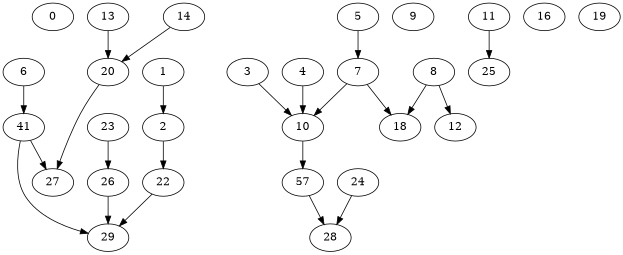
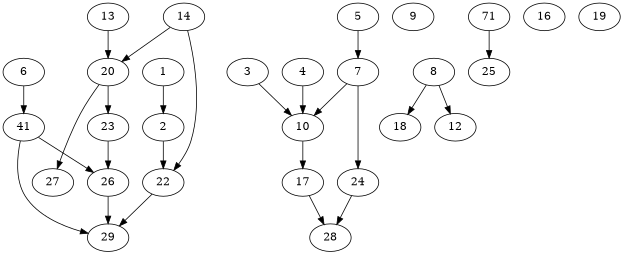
node "0": removed
node "11": label "11" -> "71"
edge "20" -> "23": added
edge "7" -> "18": now "7" -> "24"
edge "14" -> "22": added
edge "41" -> "27": now "41" -> "26"
node "57": label "57" -> "17"
